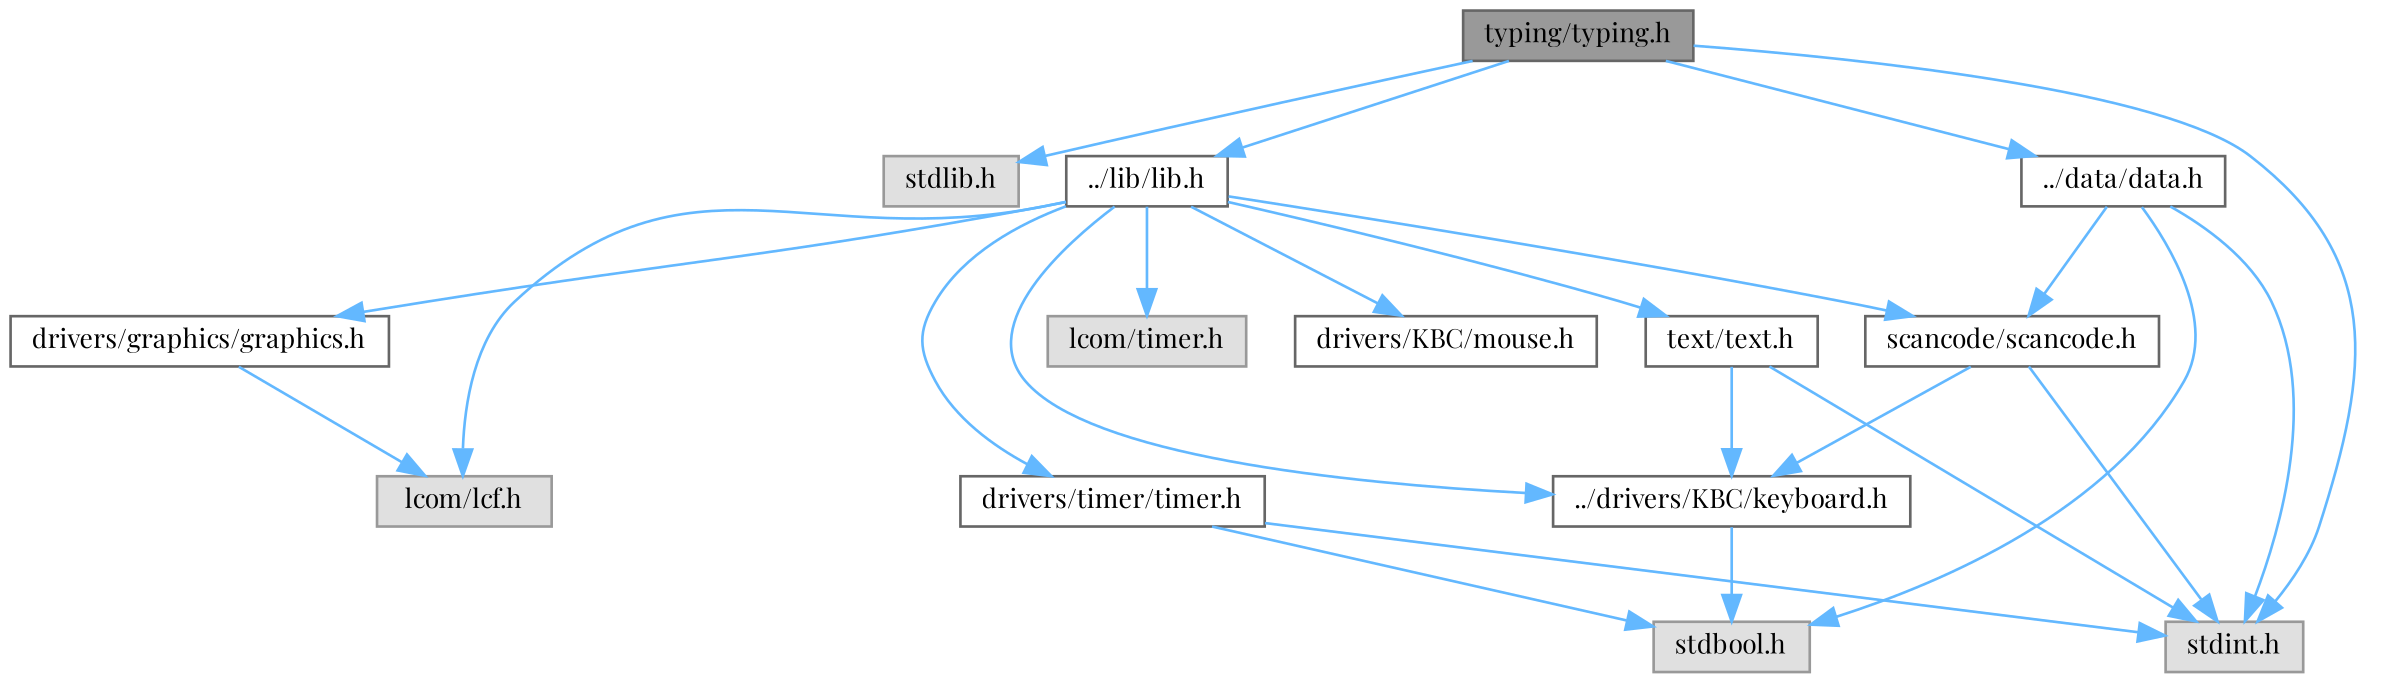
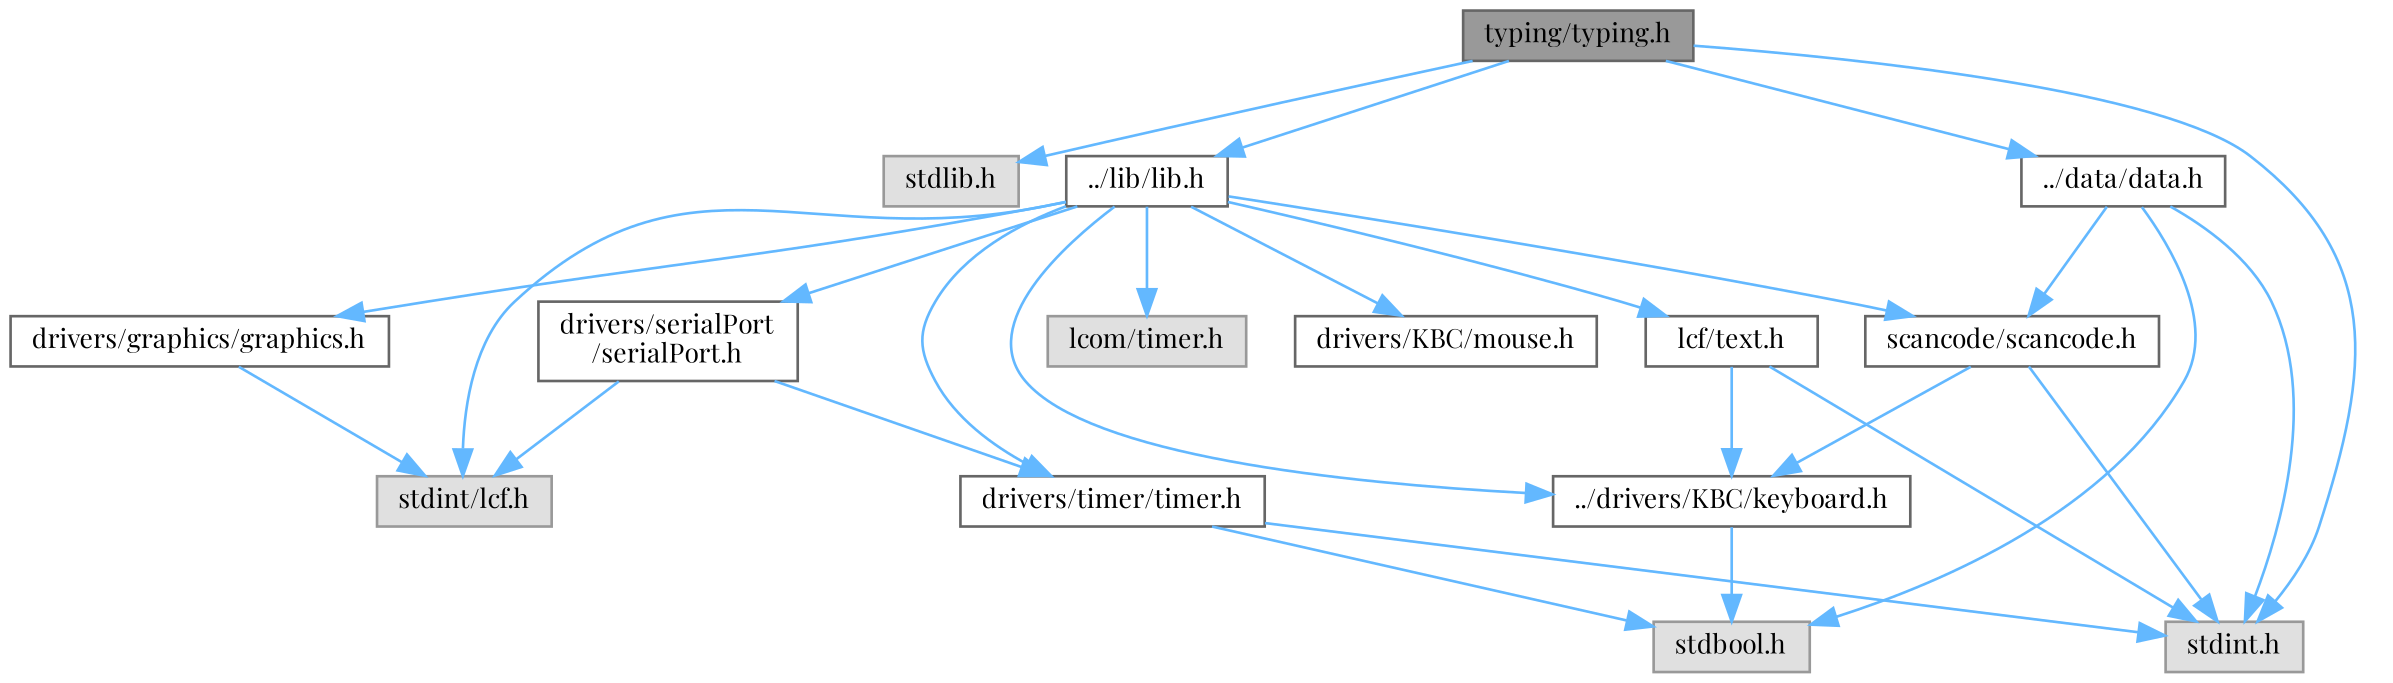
node "drivers/serialPort /serialPort.h": added
node "text/text.h": label "text/text.h" -> "lcf/text.h"
node "lcom/lcf.h": label "lcom/lcf.h" -> "stdint/lcf.h"
